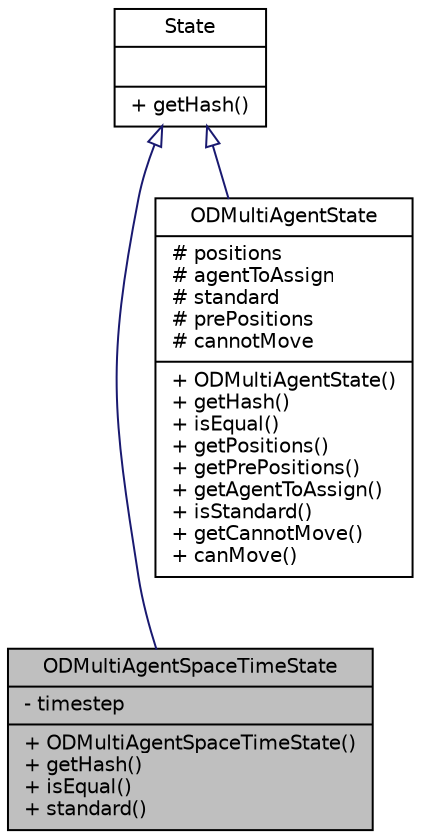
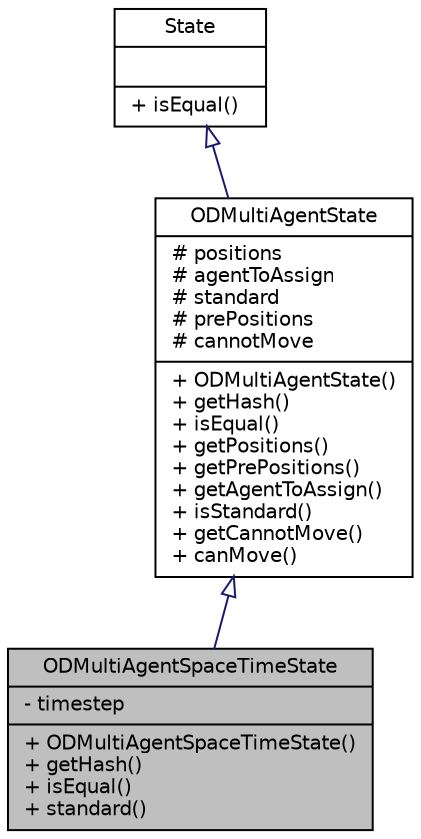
node "State": text "+ getHash()" -> "+ isEqual()"
edge "ODMultiAgentSpaceTimeState" -> "State": now "ODMultiAgentSpaceTimeState" -> "ODMultiAgentState"
